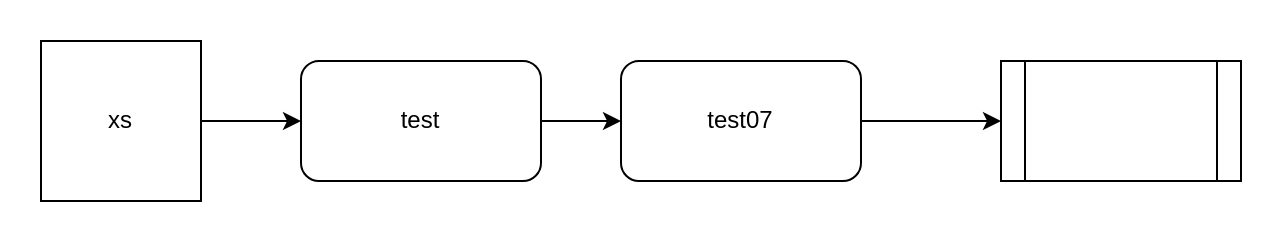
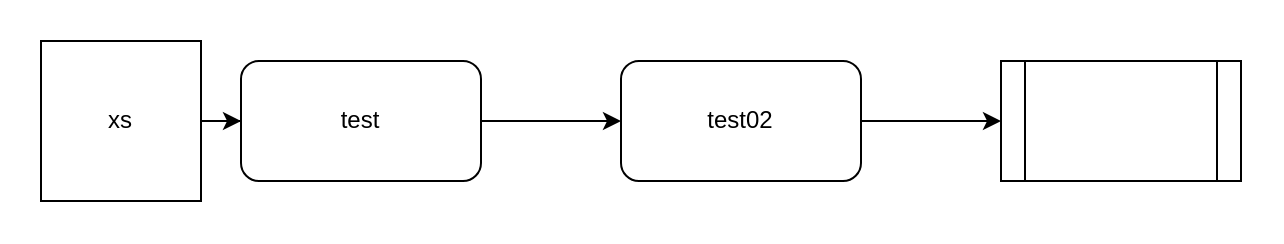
node "test": moved (421, 121) -> (361, 121)
node "test07": label "test07" -> "test02"
